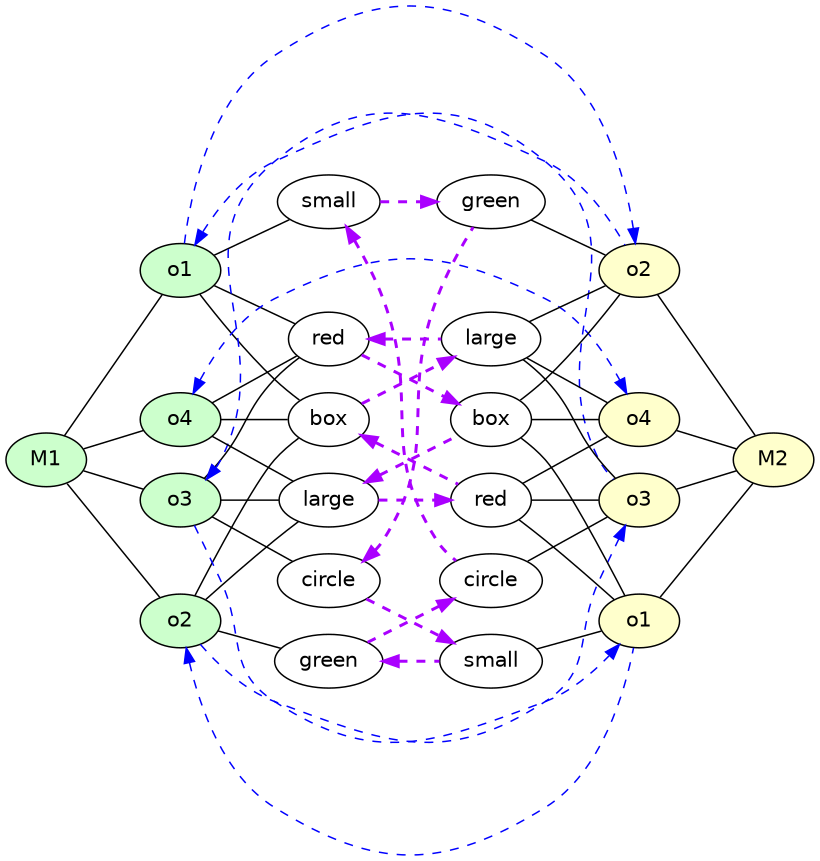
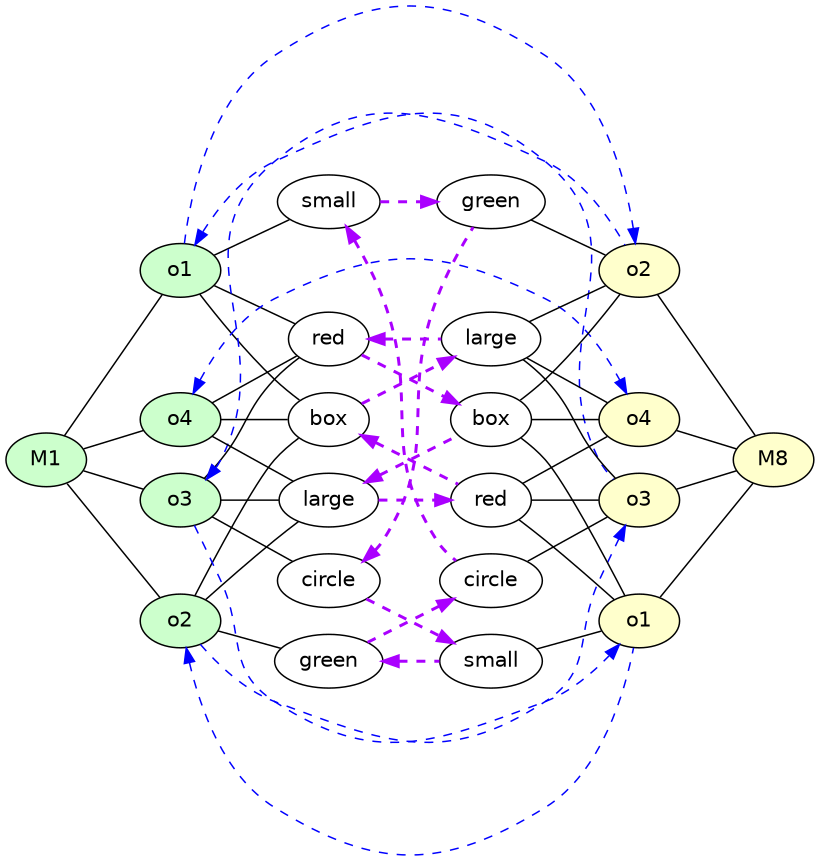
node "M2": label "M2" -> "M8"
